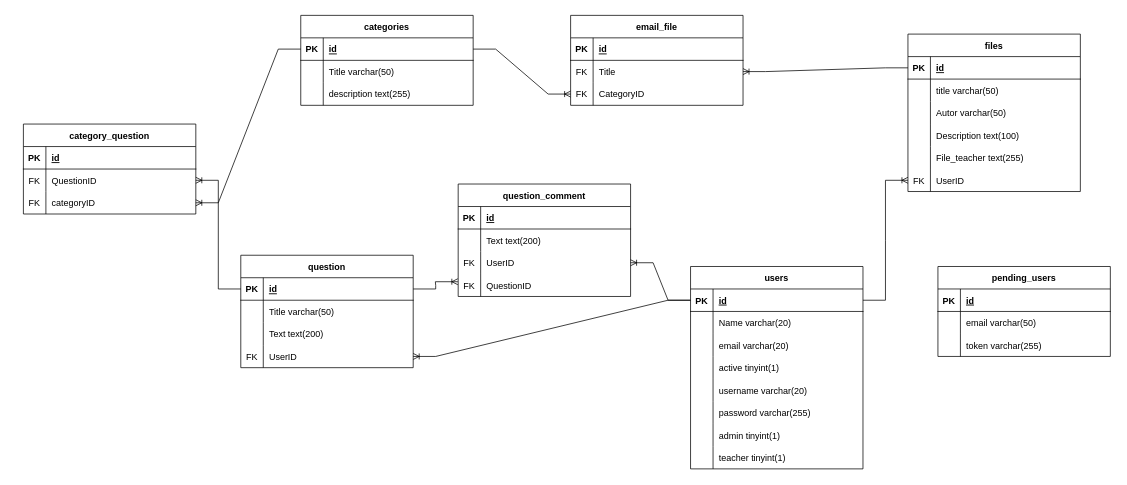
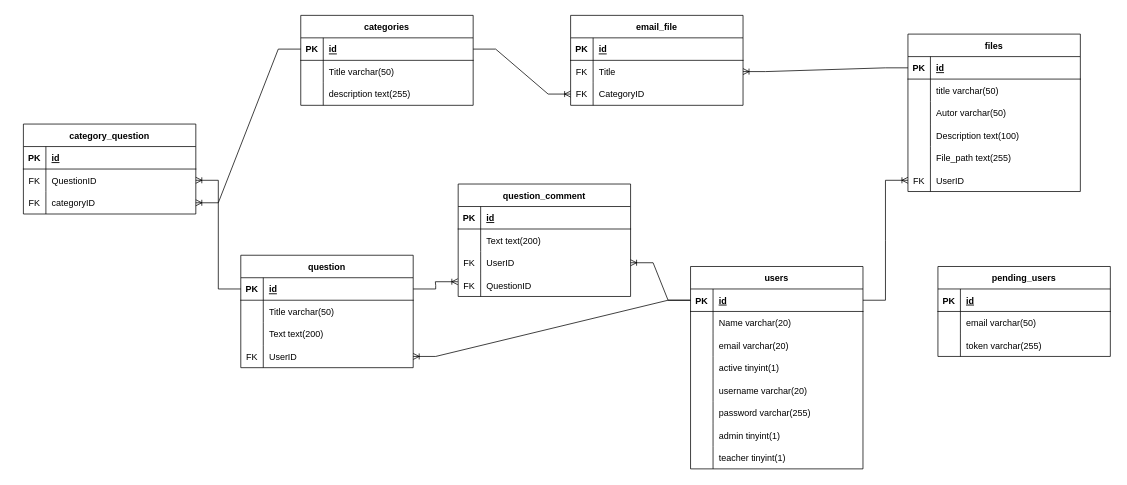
node "File_teacher text(255)": label "File_teacher text(255)" -> "File_path text(255)"
